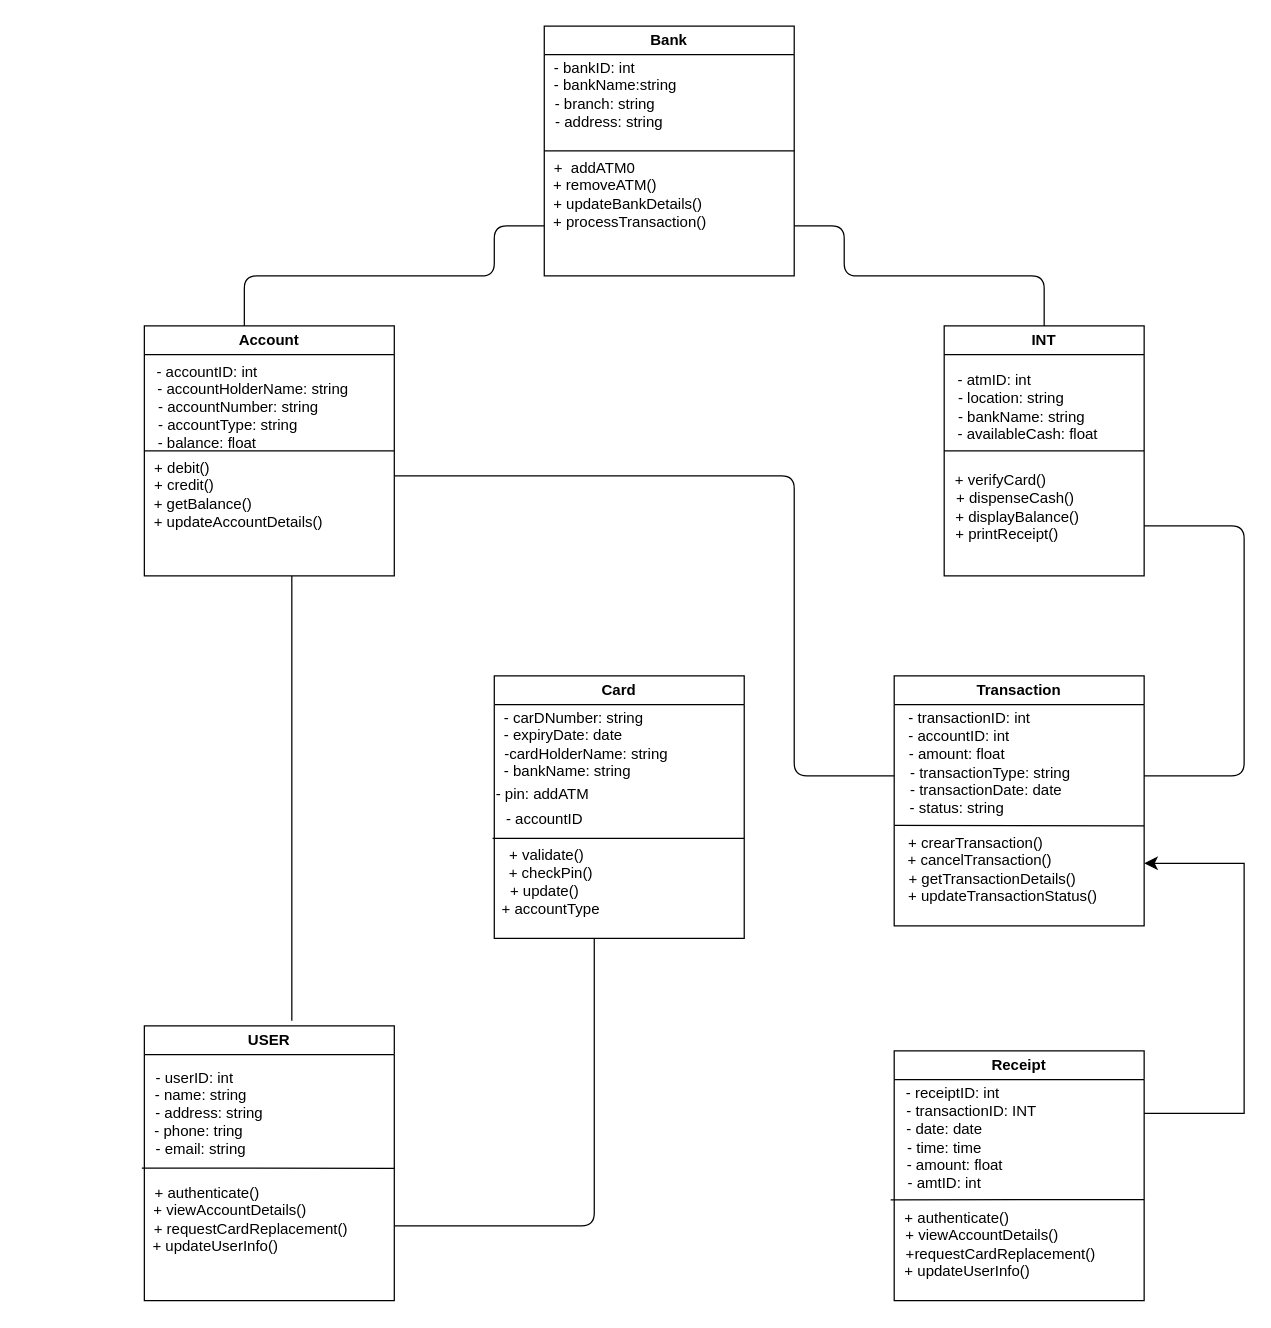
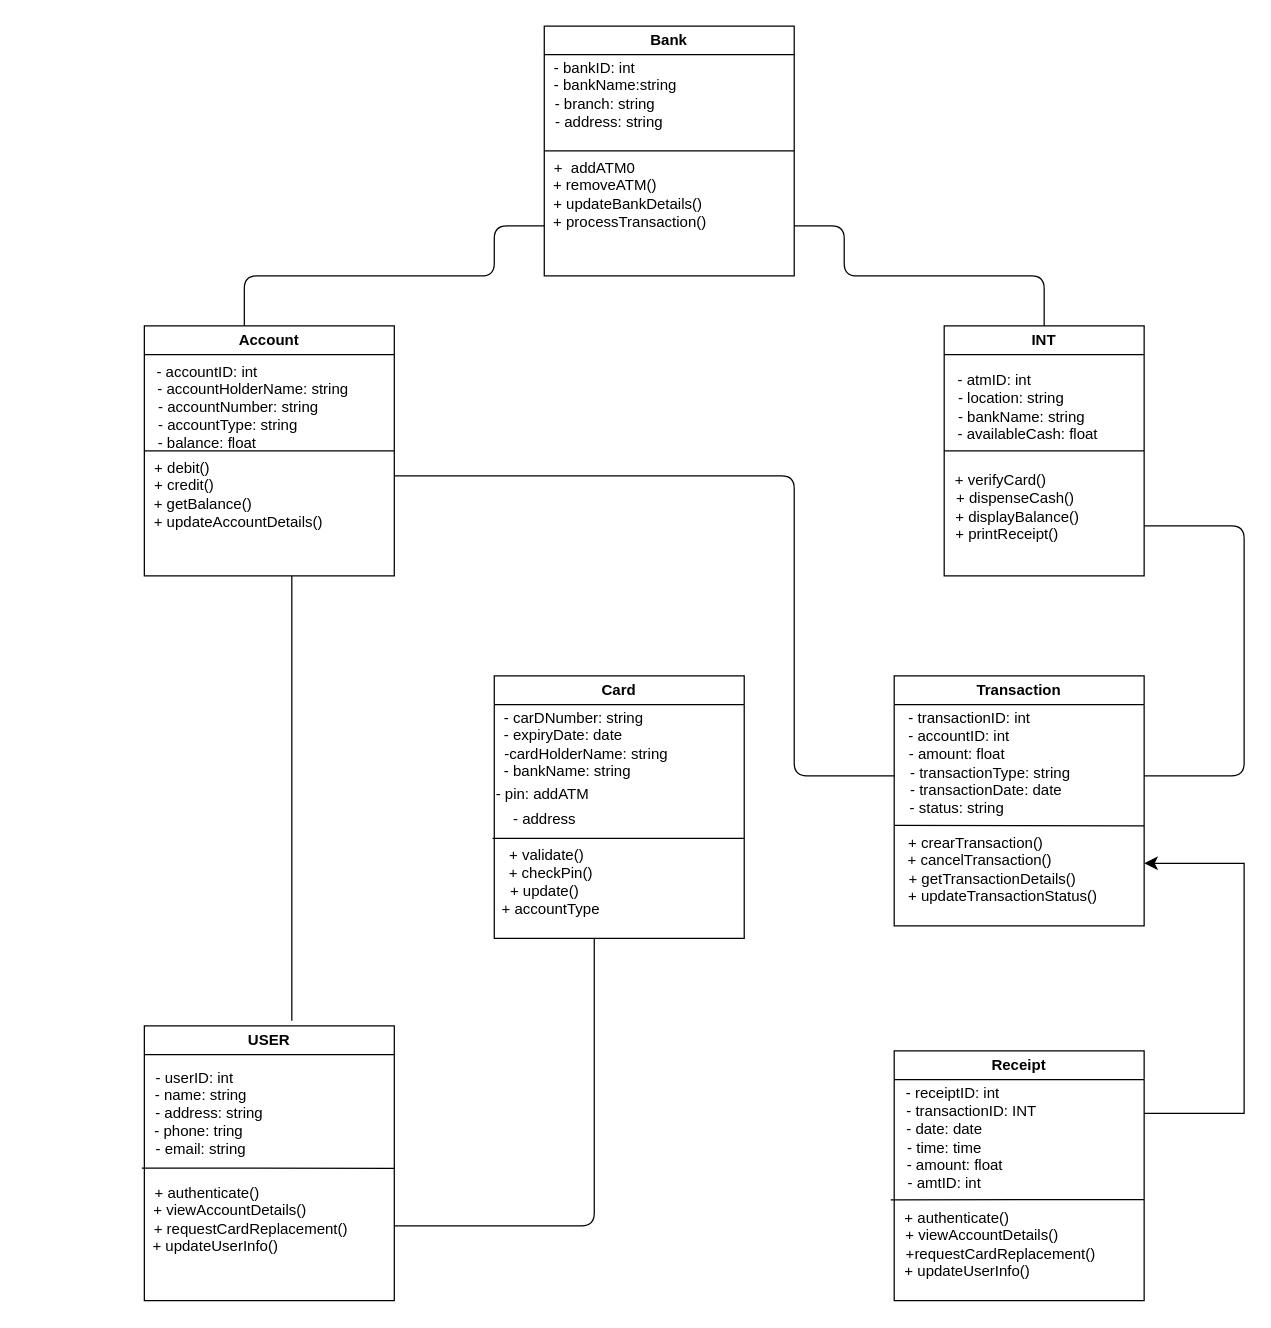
node "- accountID": label "- accountID" -> "- address"
